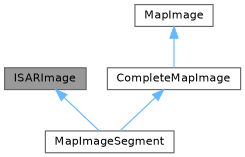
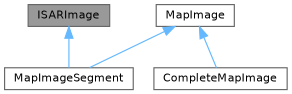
edge "MapImageSegment" -> "CompleteMapImage": now "MapImageSegment" -> "MapImage"
